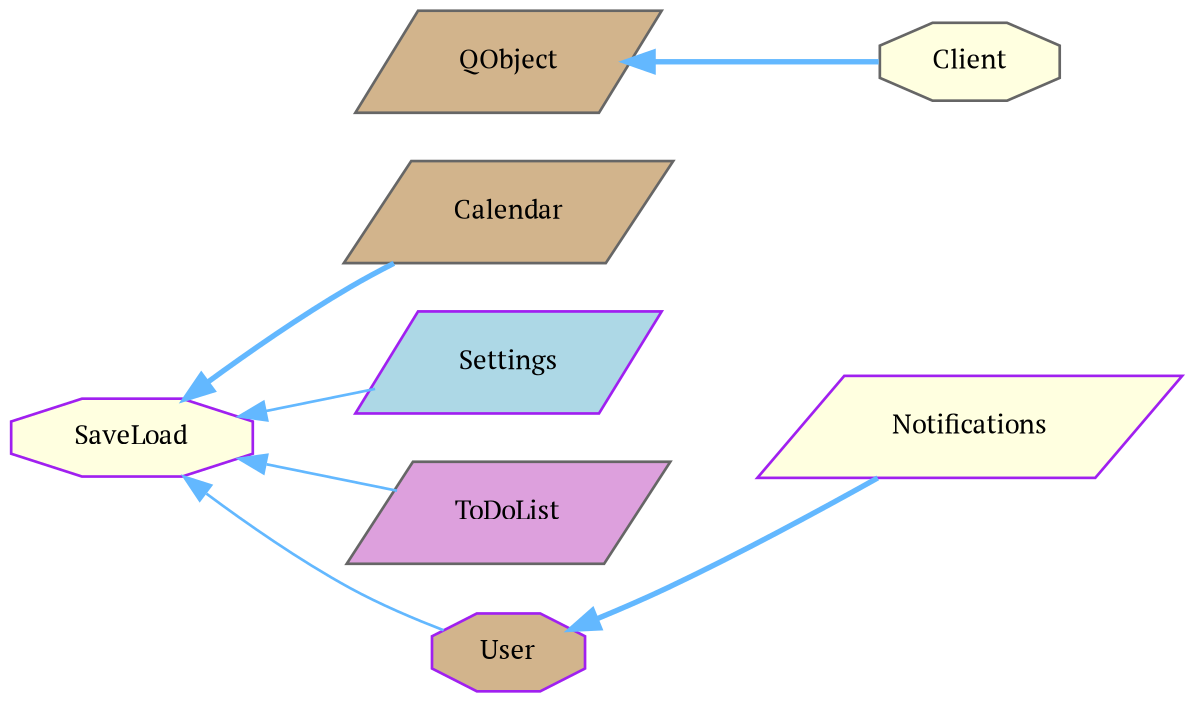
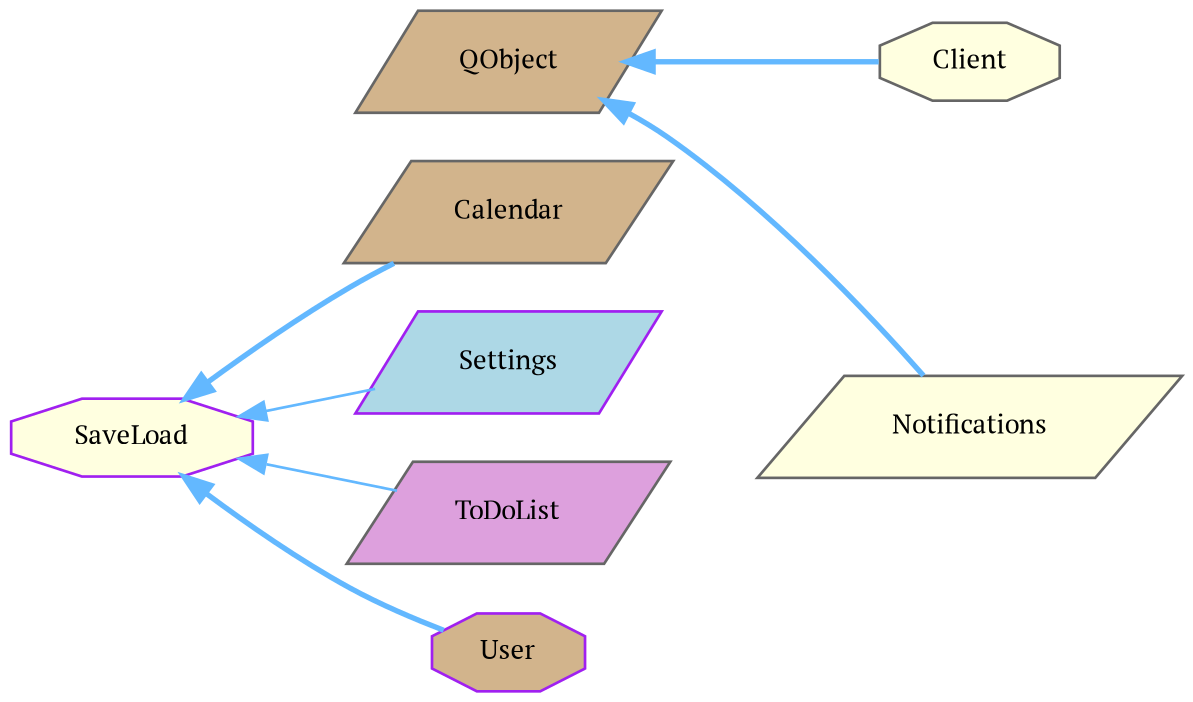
node "Notifications": color purple -> gray40
edge "Notifications" -> "User": now "Notifications" -> "QObject"
edge "User" -> "SaveLoad": style solid -> bold
